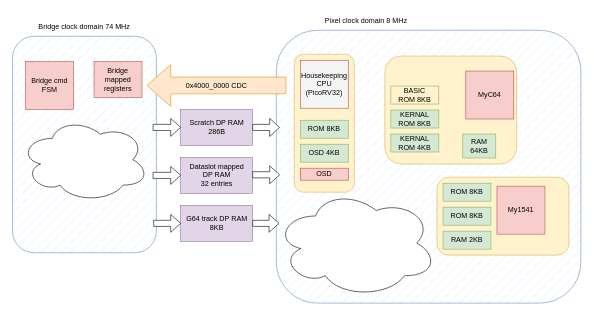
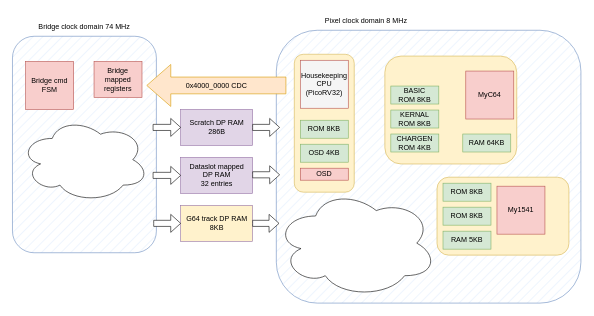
node "BASIC ROM 8KB": fillcolor #fff2cc -> #d5e8d4
node "KERNAL ROM 4KB": label "KERNAL ROM 4KB" -> "CHARGEN ROM 4KB"
node "RAM 64KB": size 33x24 -> 48x18
node "G64 track DP RAM 8KB": fillcolor #e1d5e7 -> #fff2cc
node "RAM 2KB": label "RAM 2KB" -> "RAM 5KB"
